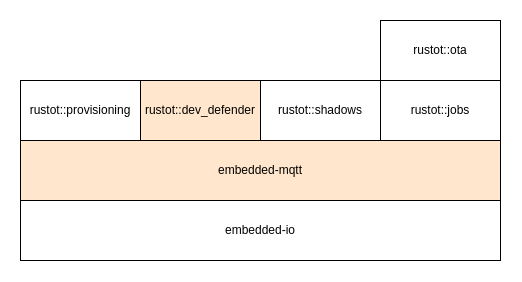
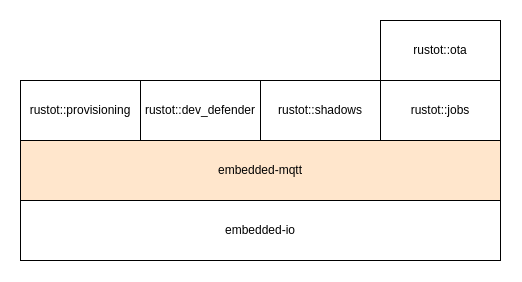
node "rustot::dev_defender": fillcolor #ffe6cc -> #ffffff
